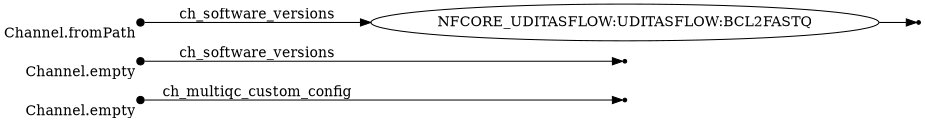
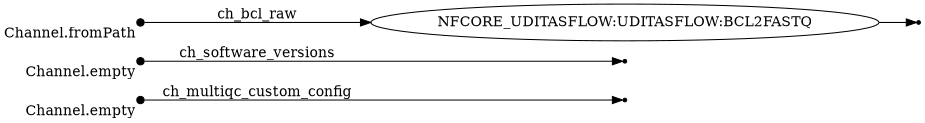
edge "Channel.fromPath" -> "NFCORE_UDITASFLOW:UDITASFLOW:BCL2FASTQ": label "ch_software_versions" -> "ch_bcl_raw"
